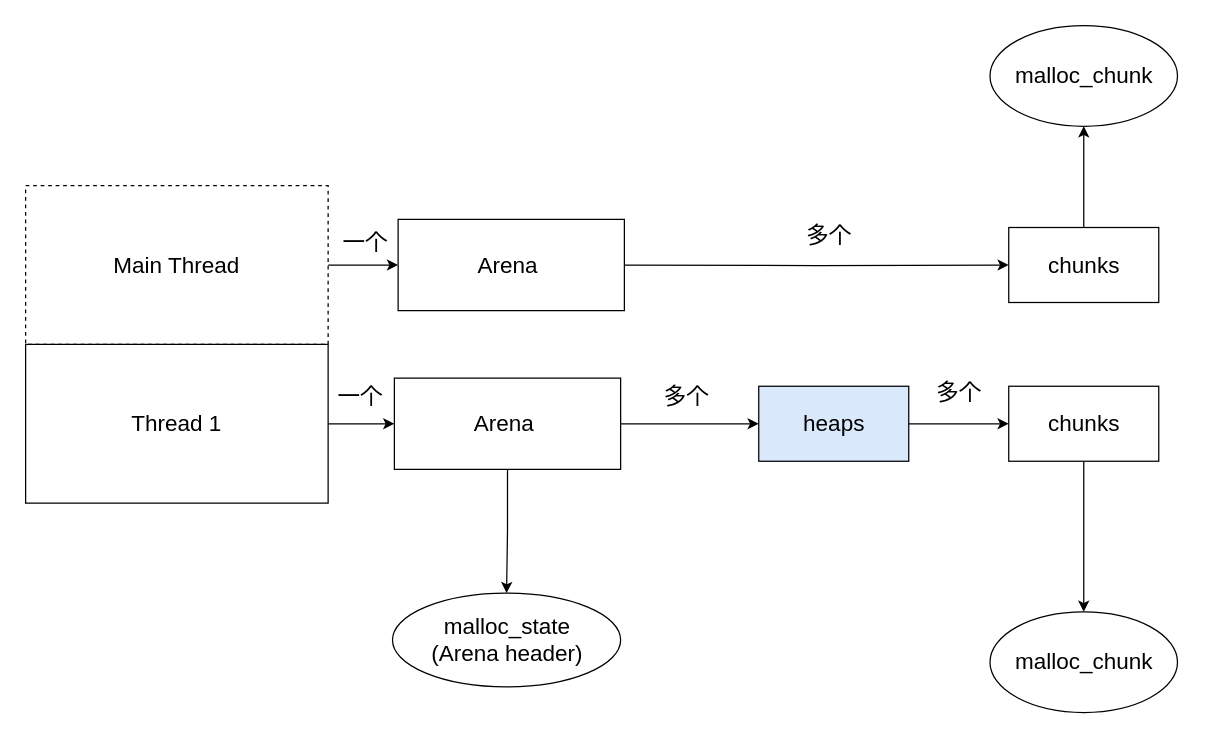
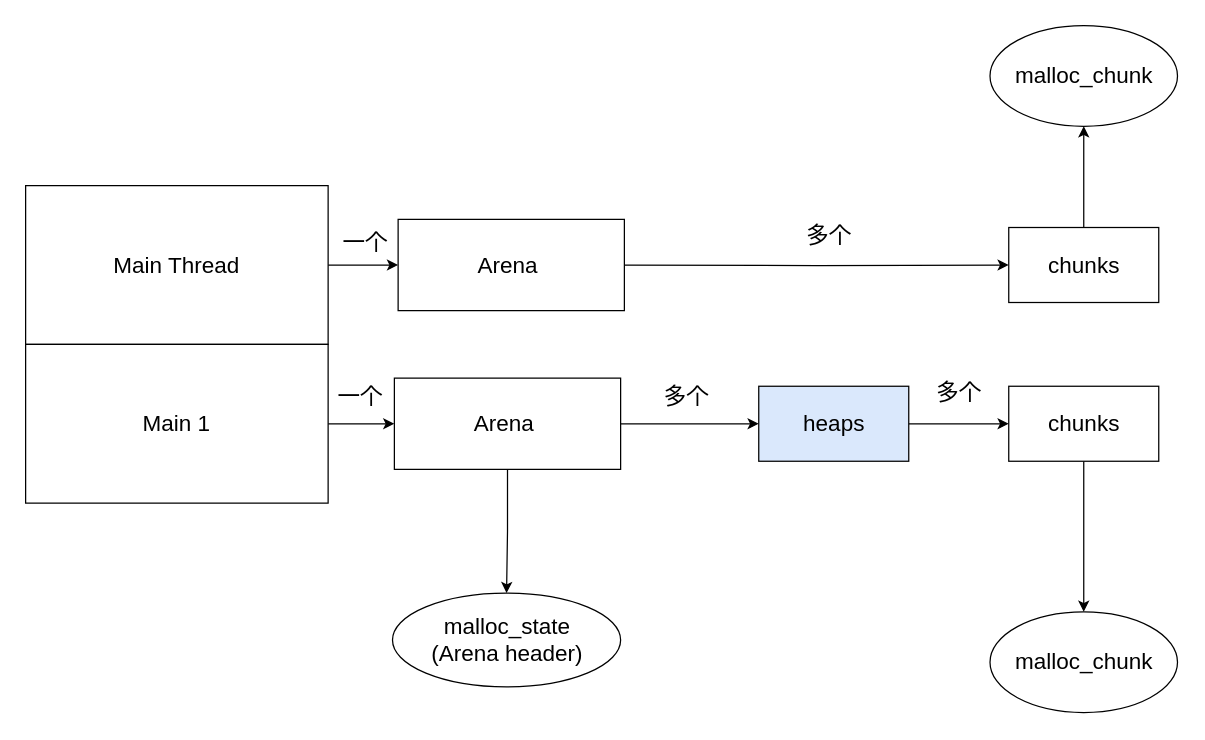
node "Main Thread": style dashed -> solid
node "Thread 1": label "Thread 1" -> "Main 1"
